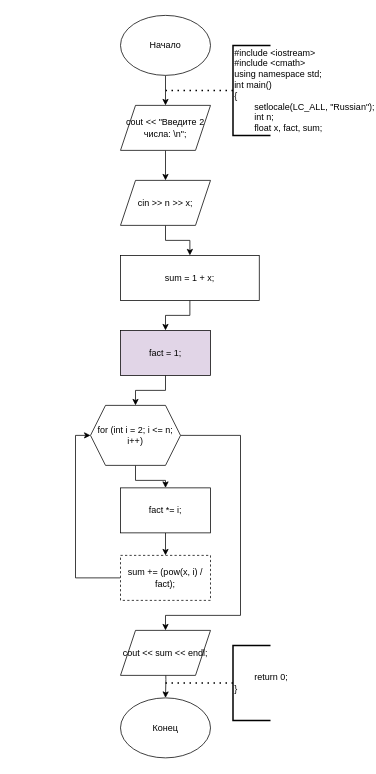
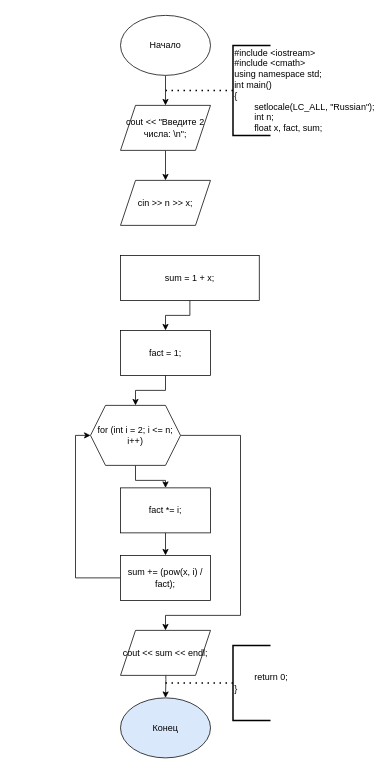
edge "cin >> n >> x;" -> "sum = 1 + x;": removed
node "fact = 1;": fillcolor #e1d5e7 -> #ffffff
node "sum += (pow(x, i) / fact);": style dashed -> solid
node "Конец": fillcolor #ffffff -> #dae8fc
